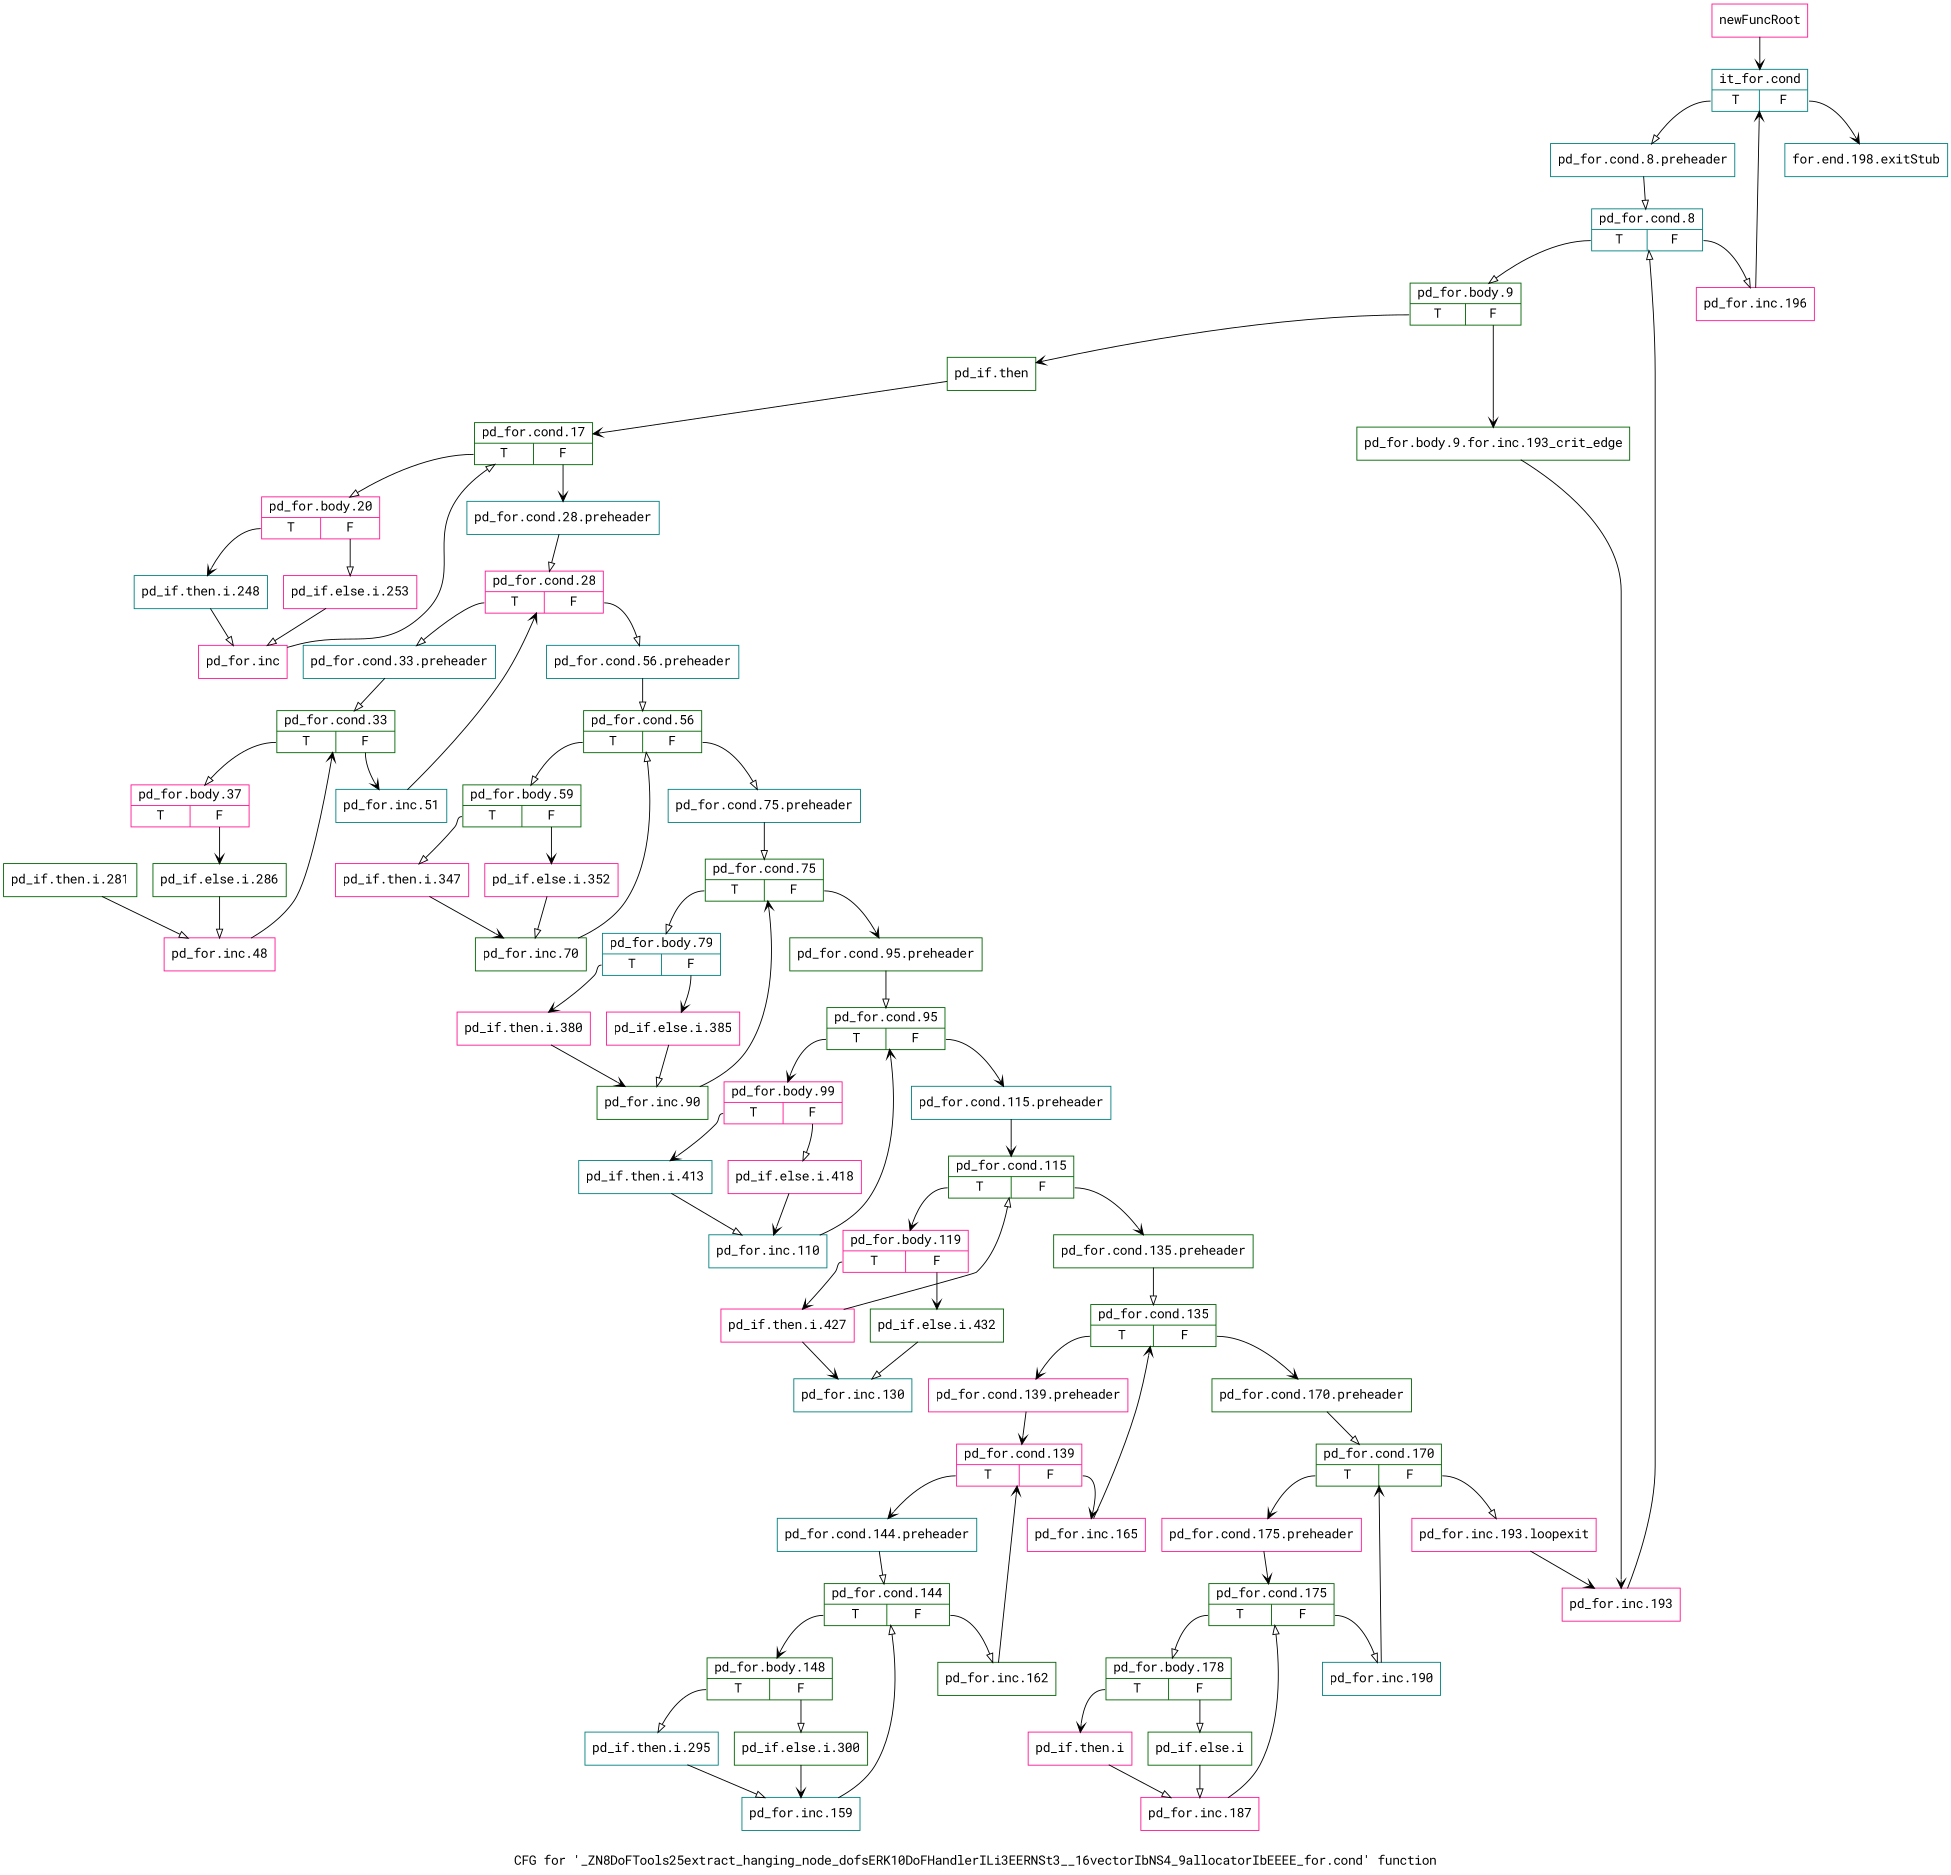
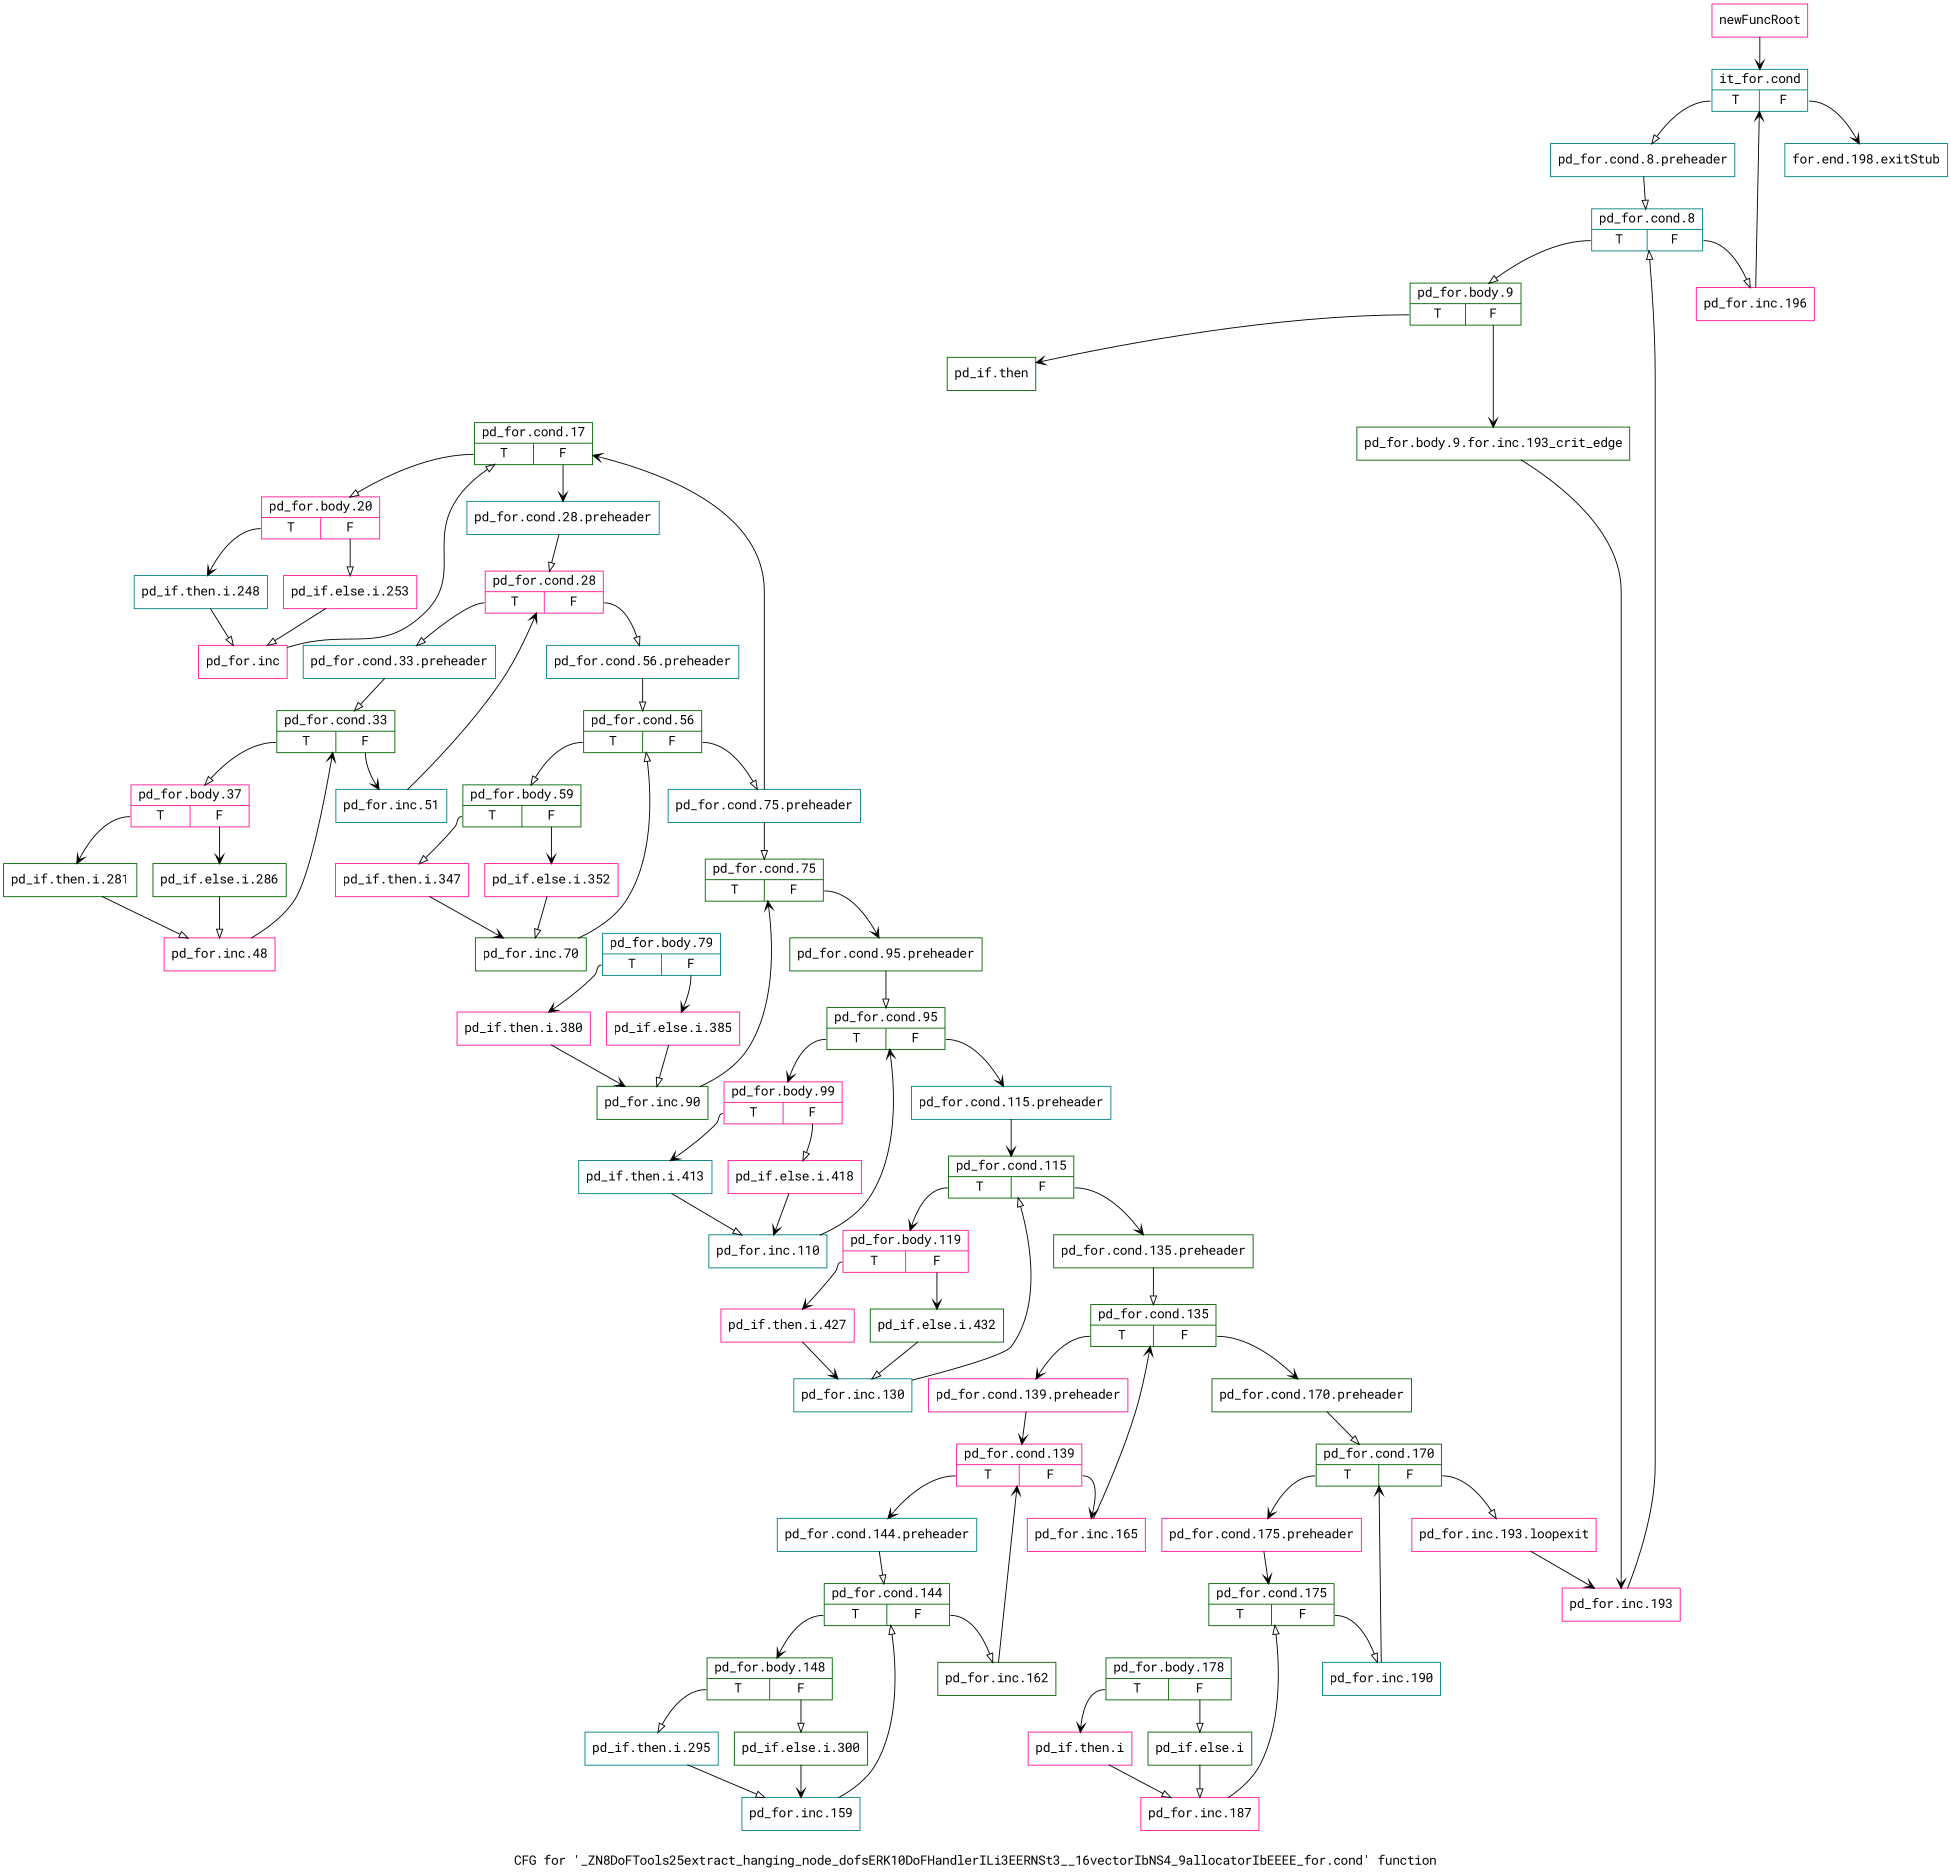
edge "pd_if.then" -> "pd_for.cond.17": now "pd_for.cond.75.preheader" -> "pd_for.cond.17"
edge "pd_for.body.37" -> "pd_if.then.i.281": added
edge "pd_for.cond.75" -> "pd_for.body.79": removed
edge "pd_if.then.i.427" -> "pd_for.cond.115": now "pd_for.inc.130" -> "pd_for.cond.115"
edge "pd_for.cond.175" -> "pd_for.body.178": removed
